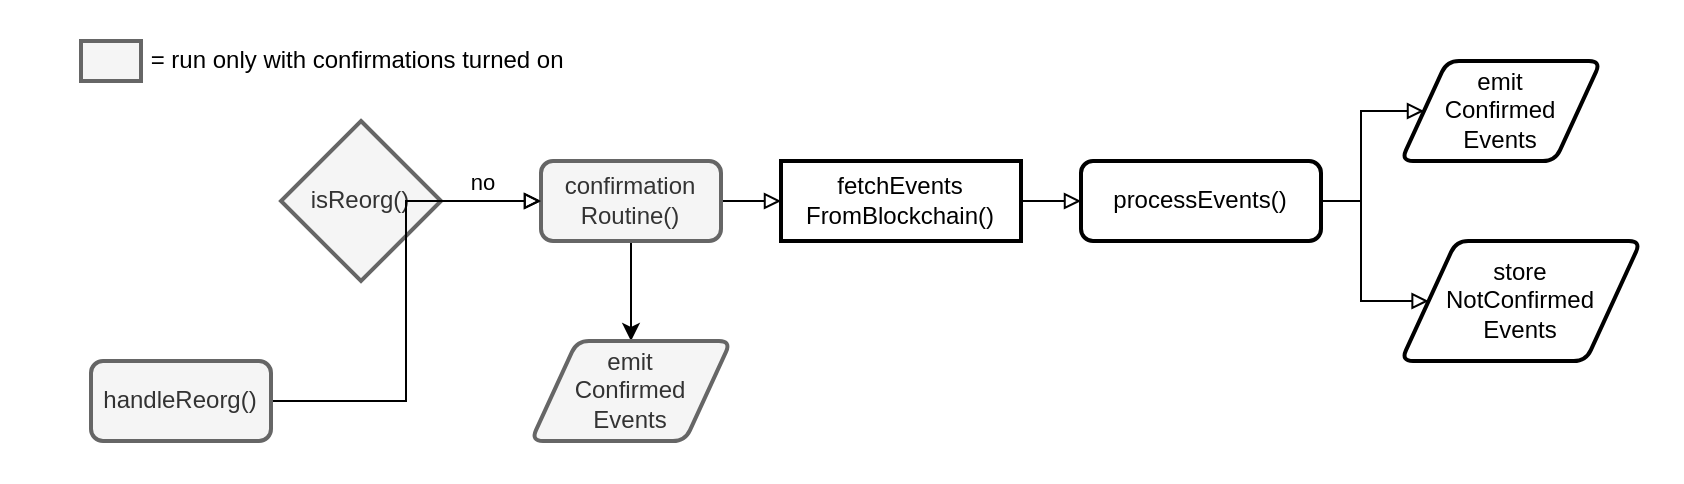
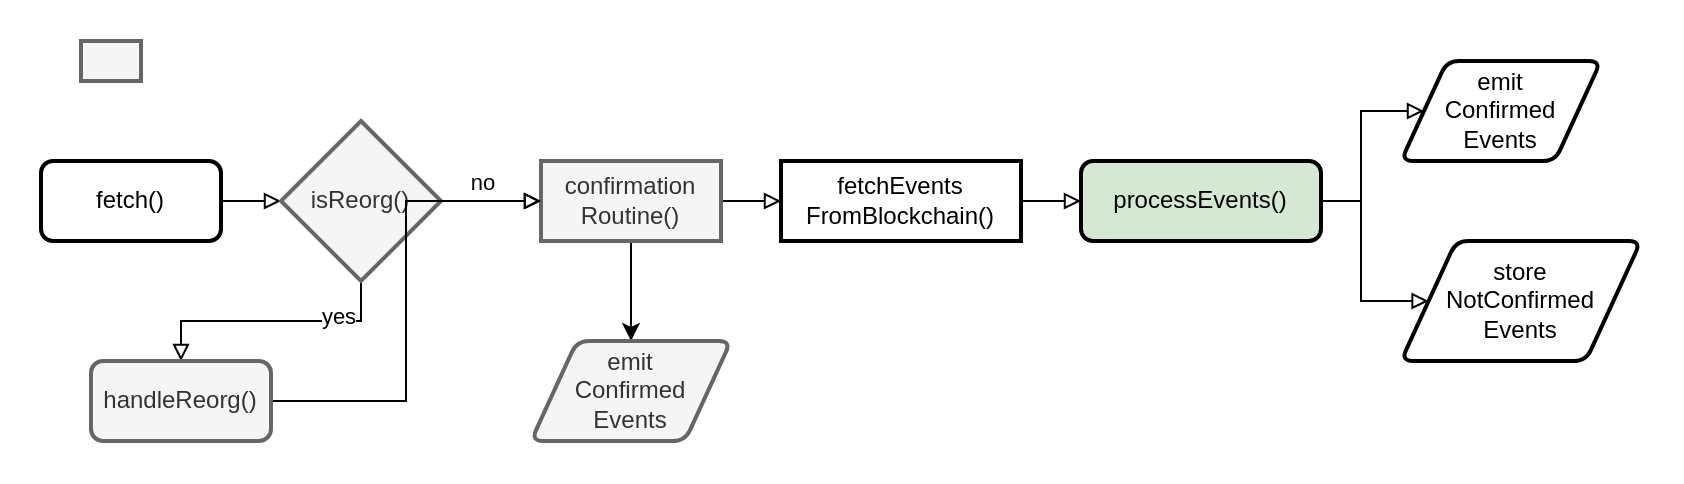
node "= run only with confirmations turned on": removed
node "fetch()": added
edge "fetch()" -> "isReorg()": added
node "confirmation Routine()": shape rounded rectangle -> rectangle
node "processEvents()": fillcolor #ffffff -> #d5e8d4
edge "isReorg()" -> "handleReorg()": added, label "yes"
